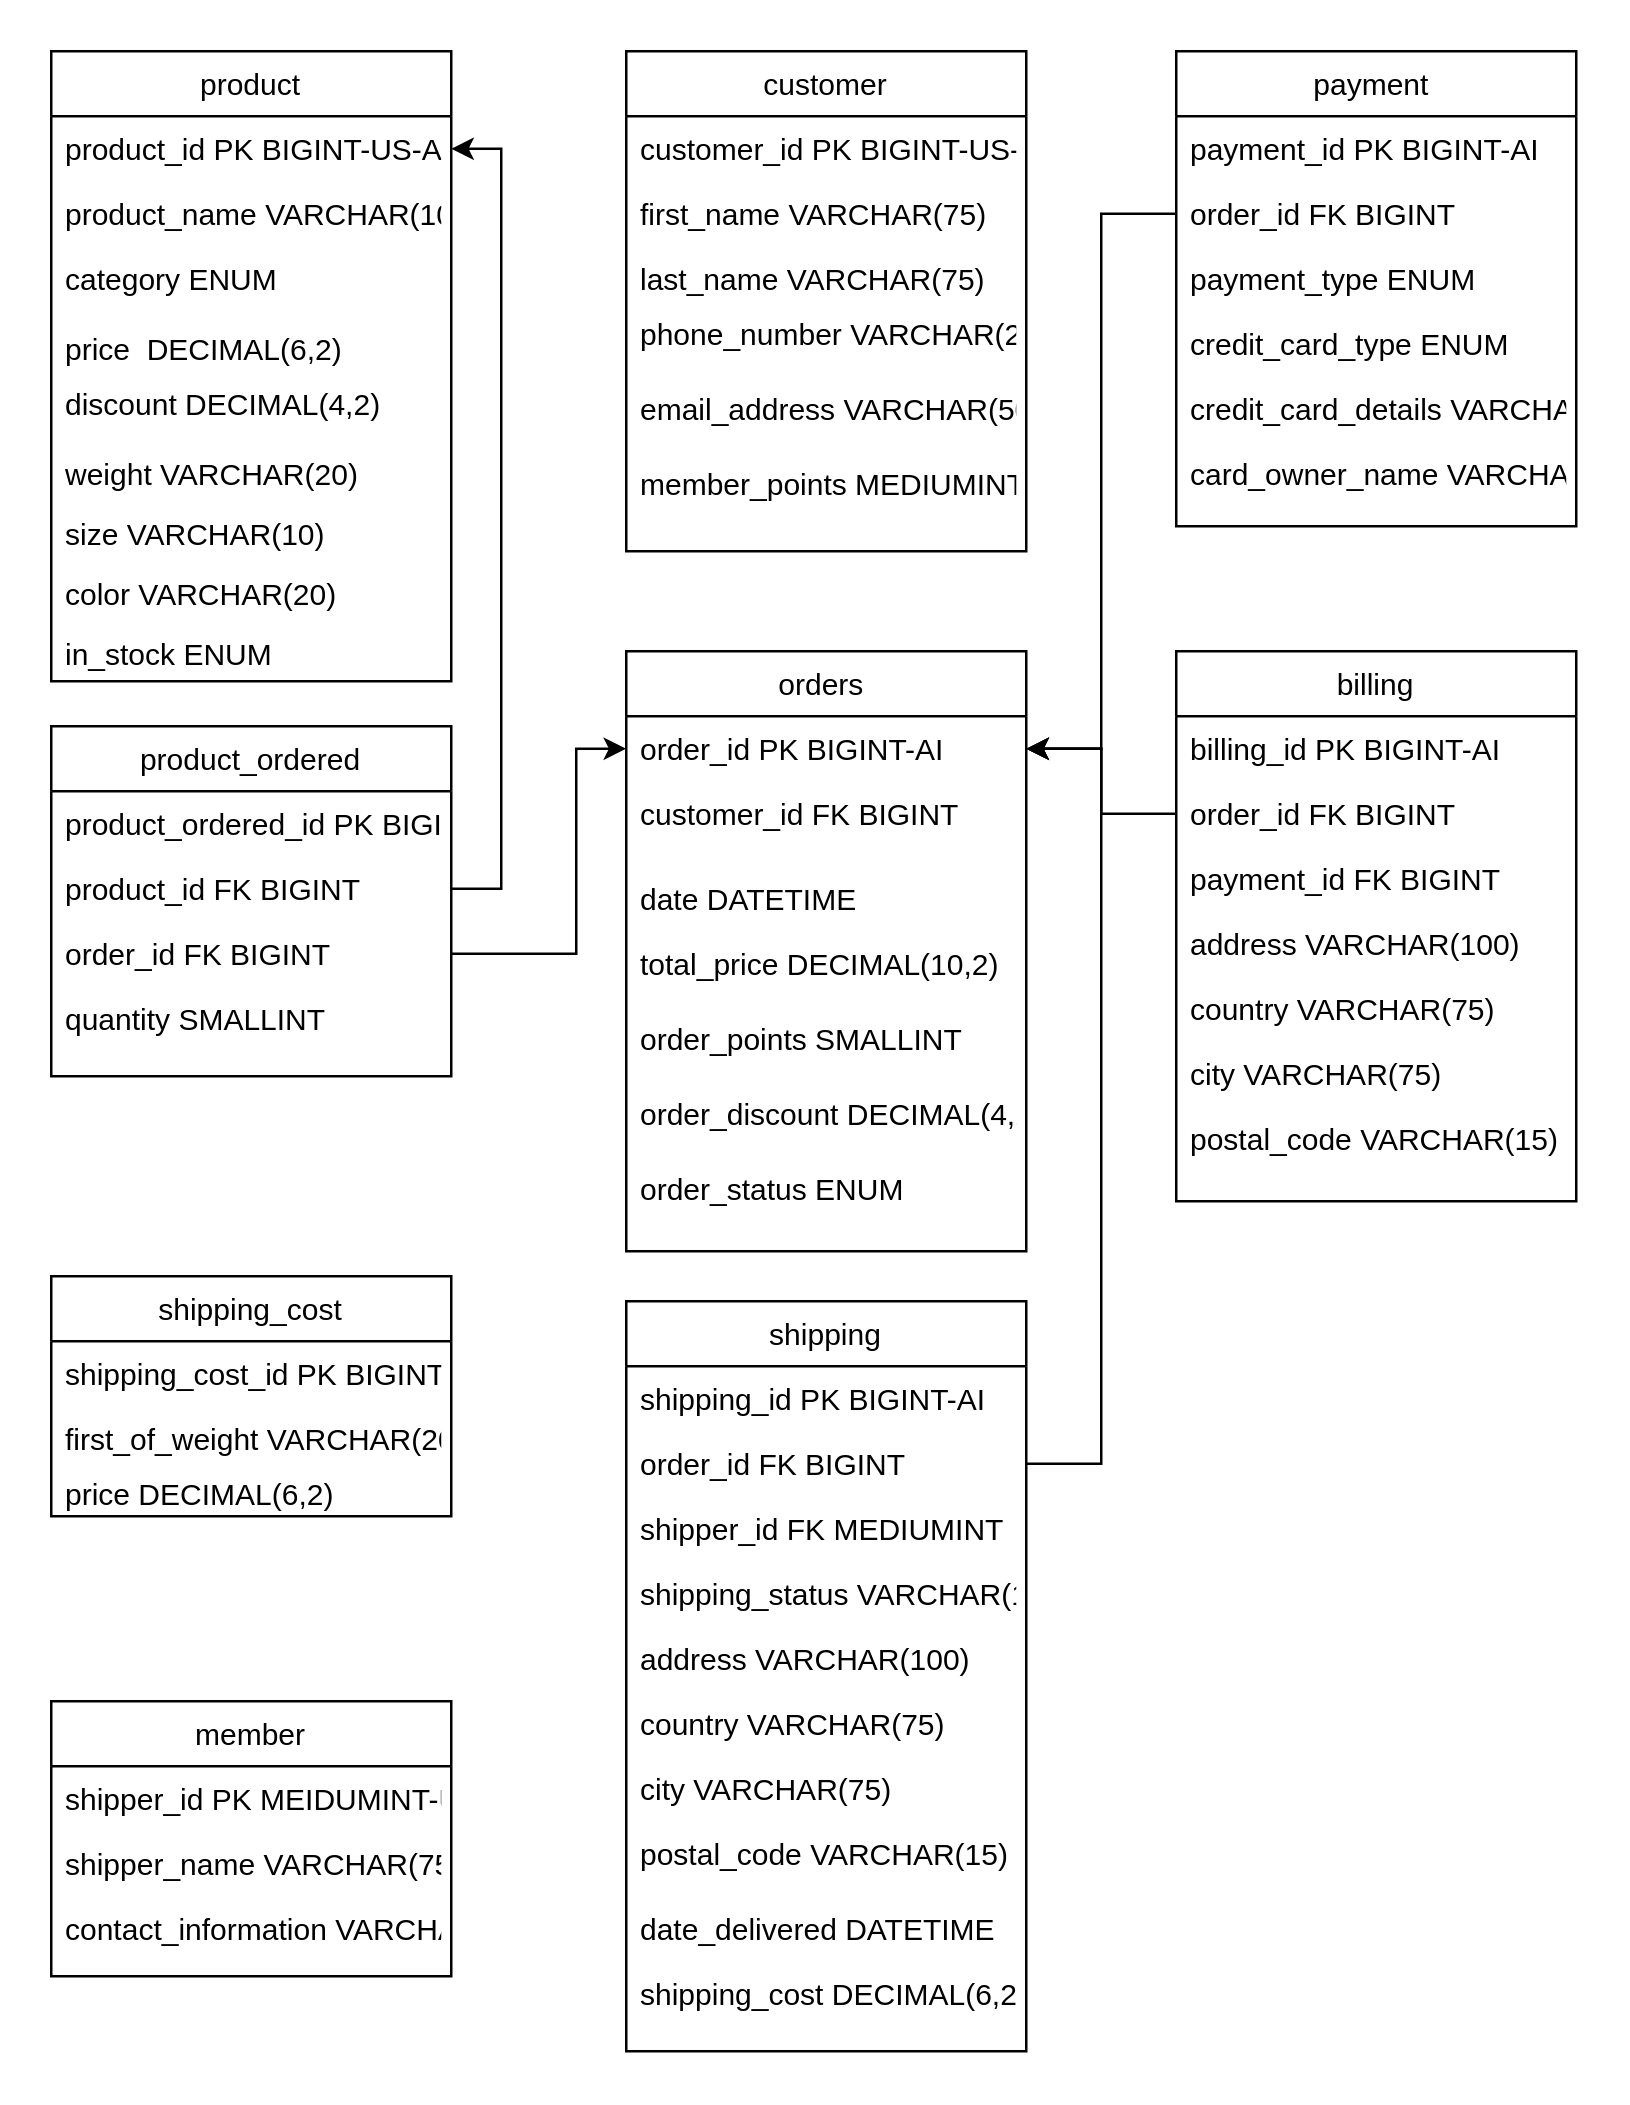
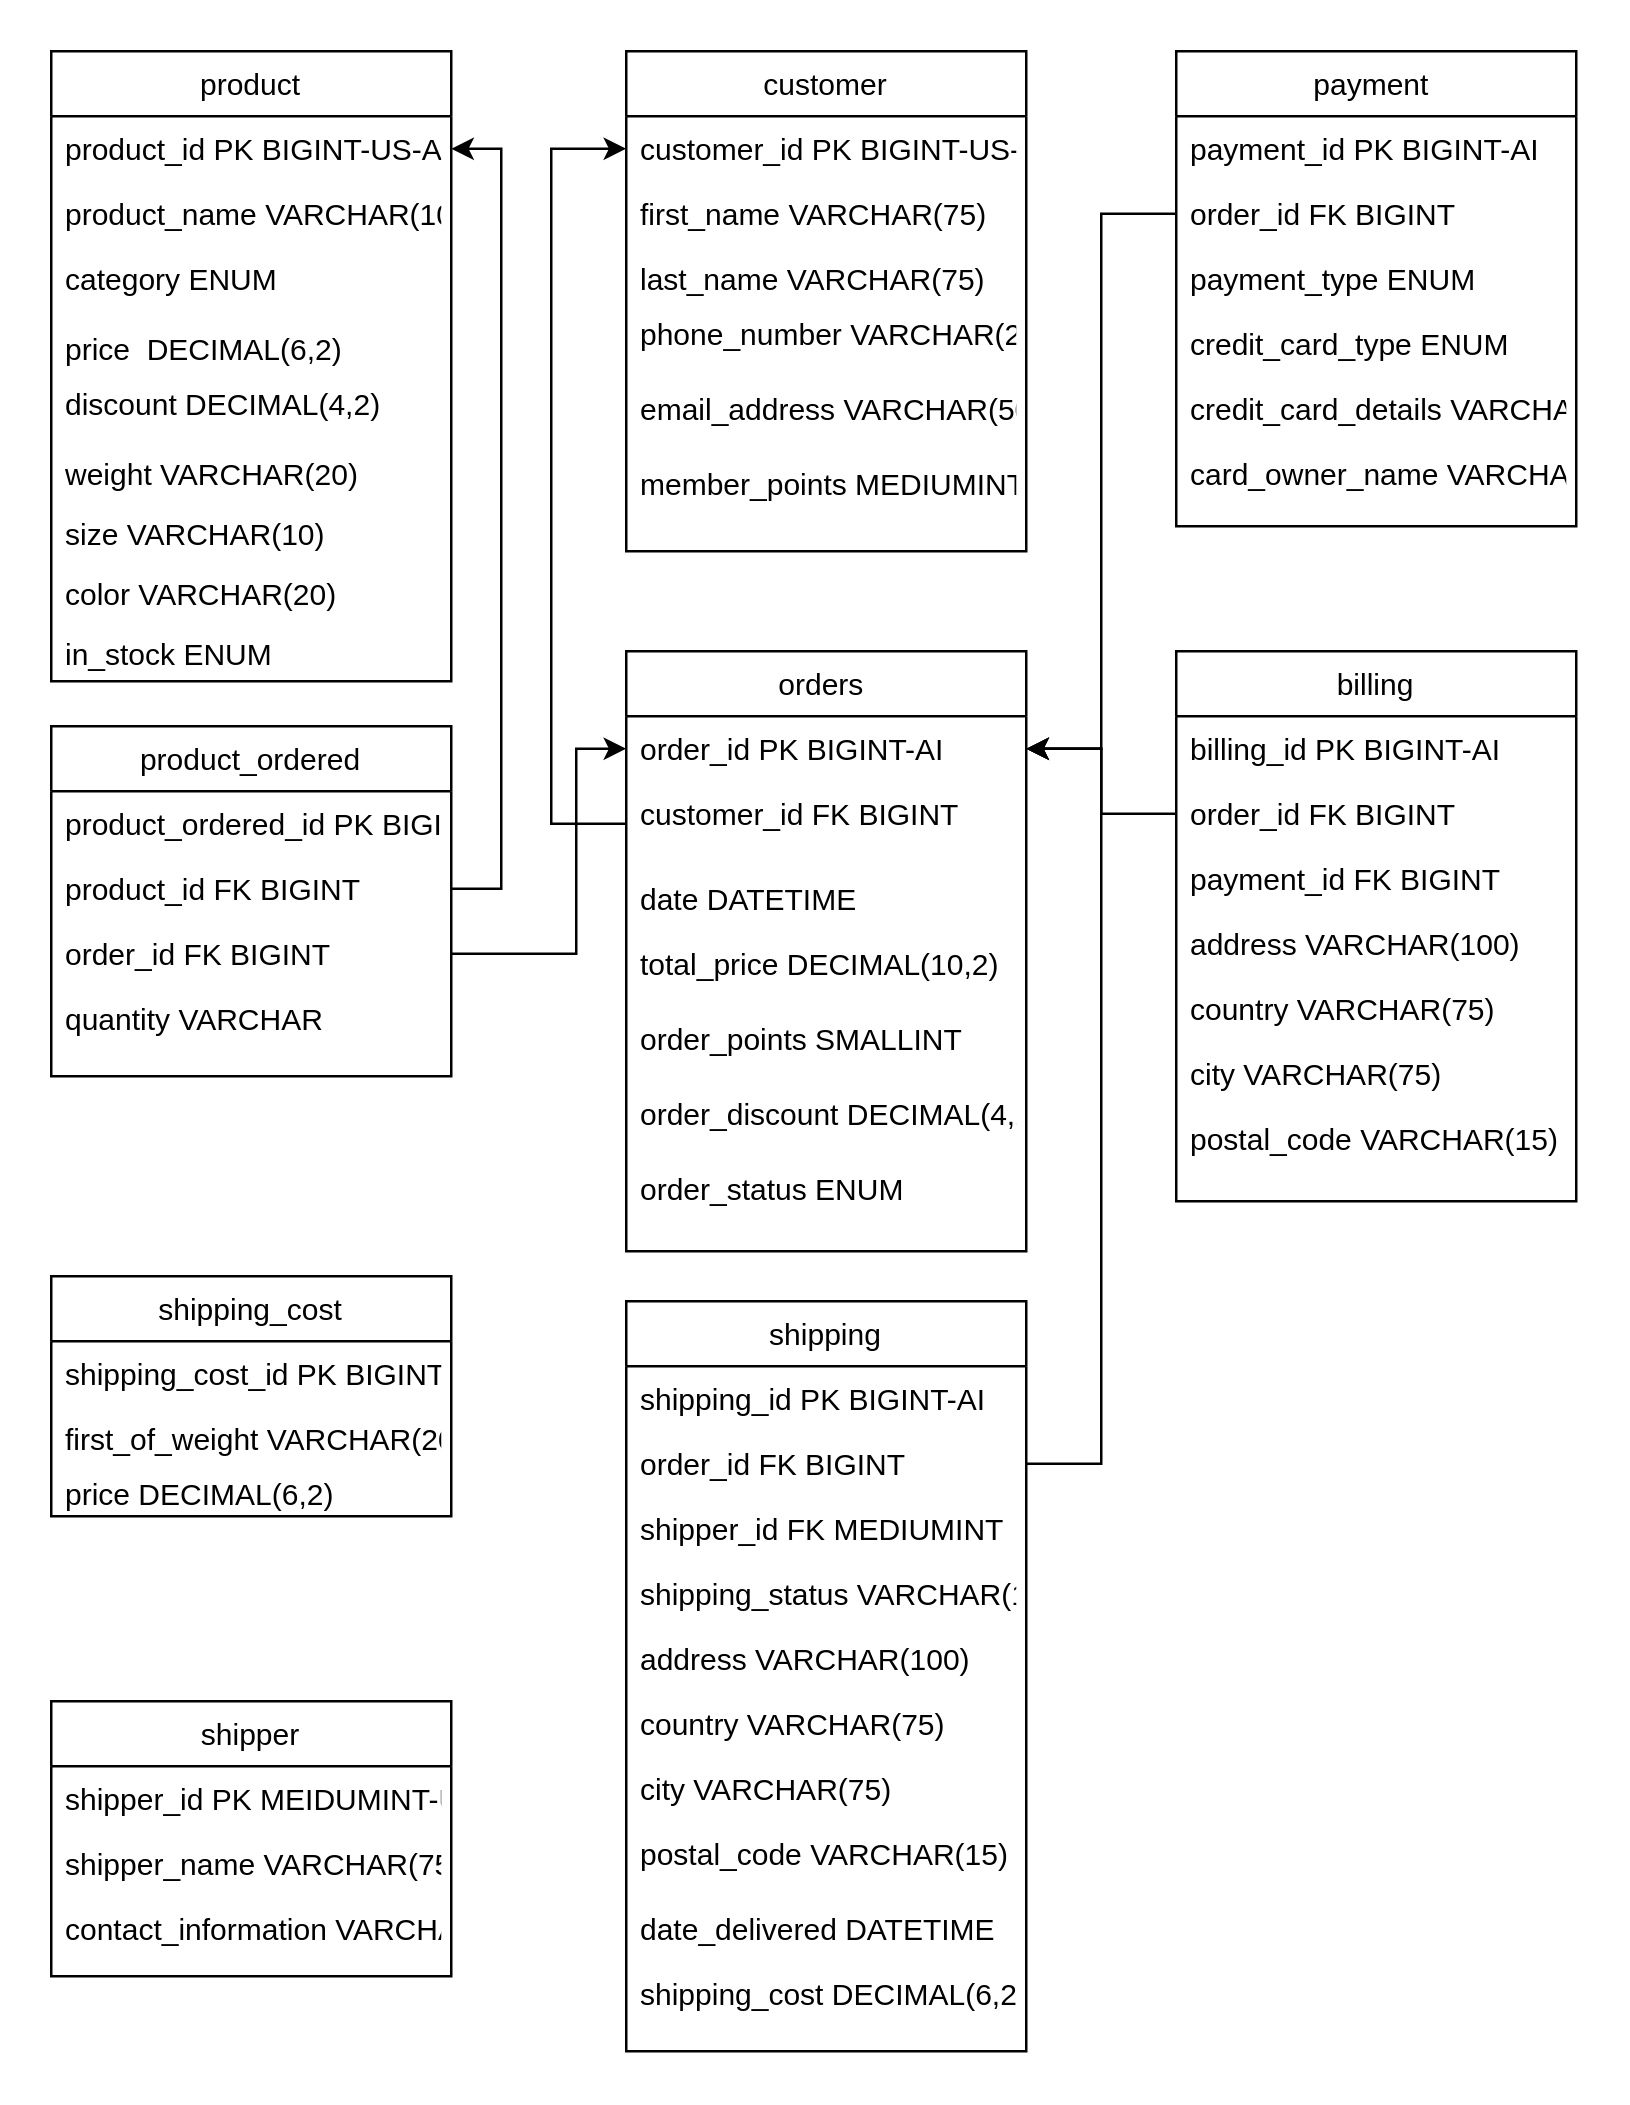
edge "customer_id FK BIGINT" -> "customer_id PK BIGINT-US-AI": added
node "quantity SMALLINT": label "quantity SMALLINT" -> "quantity VARCHAR"
node "member": label "member" -> "shipper"
